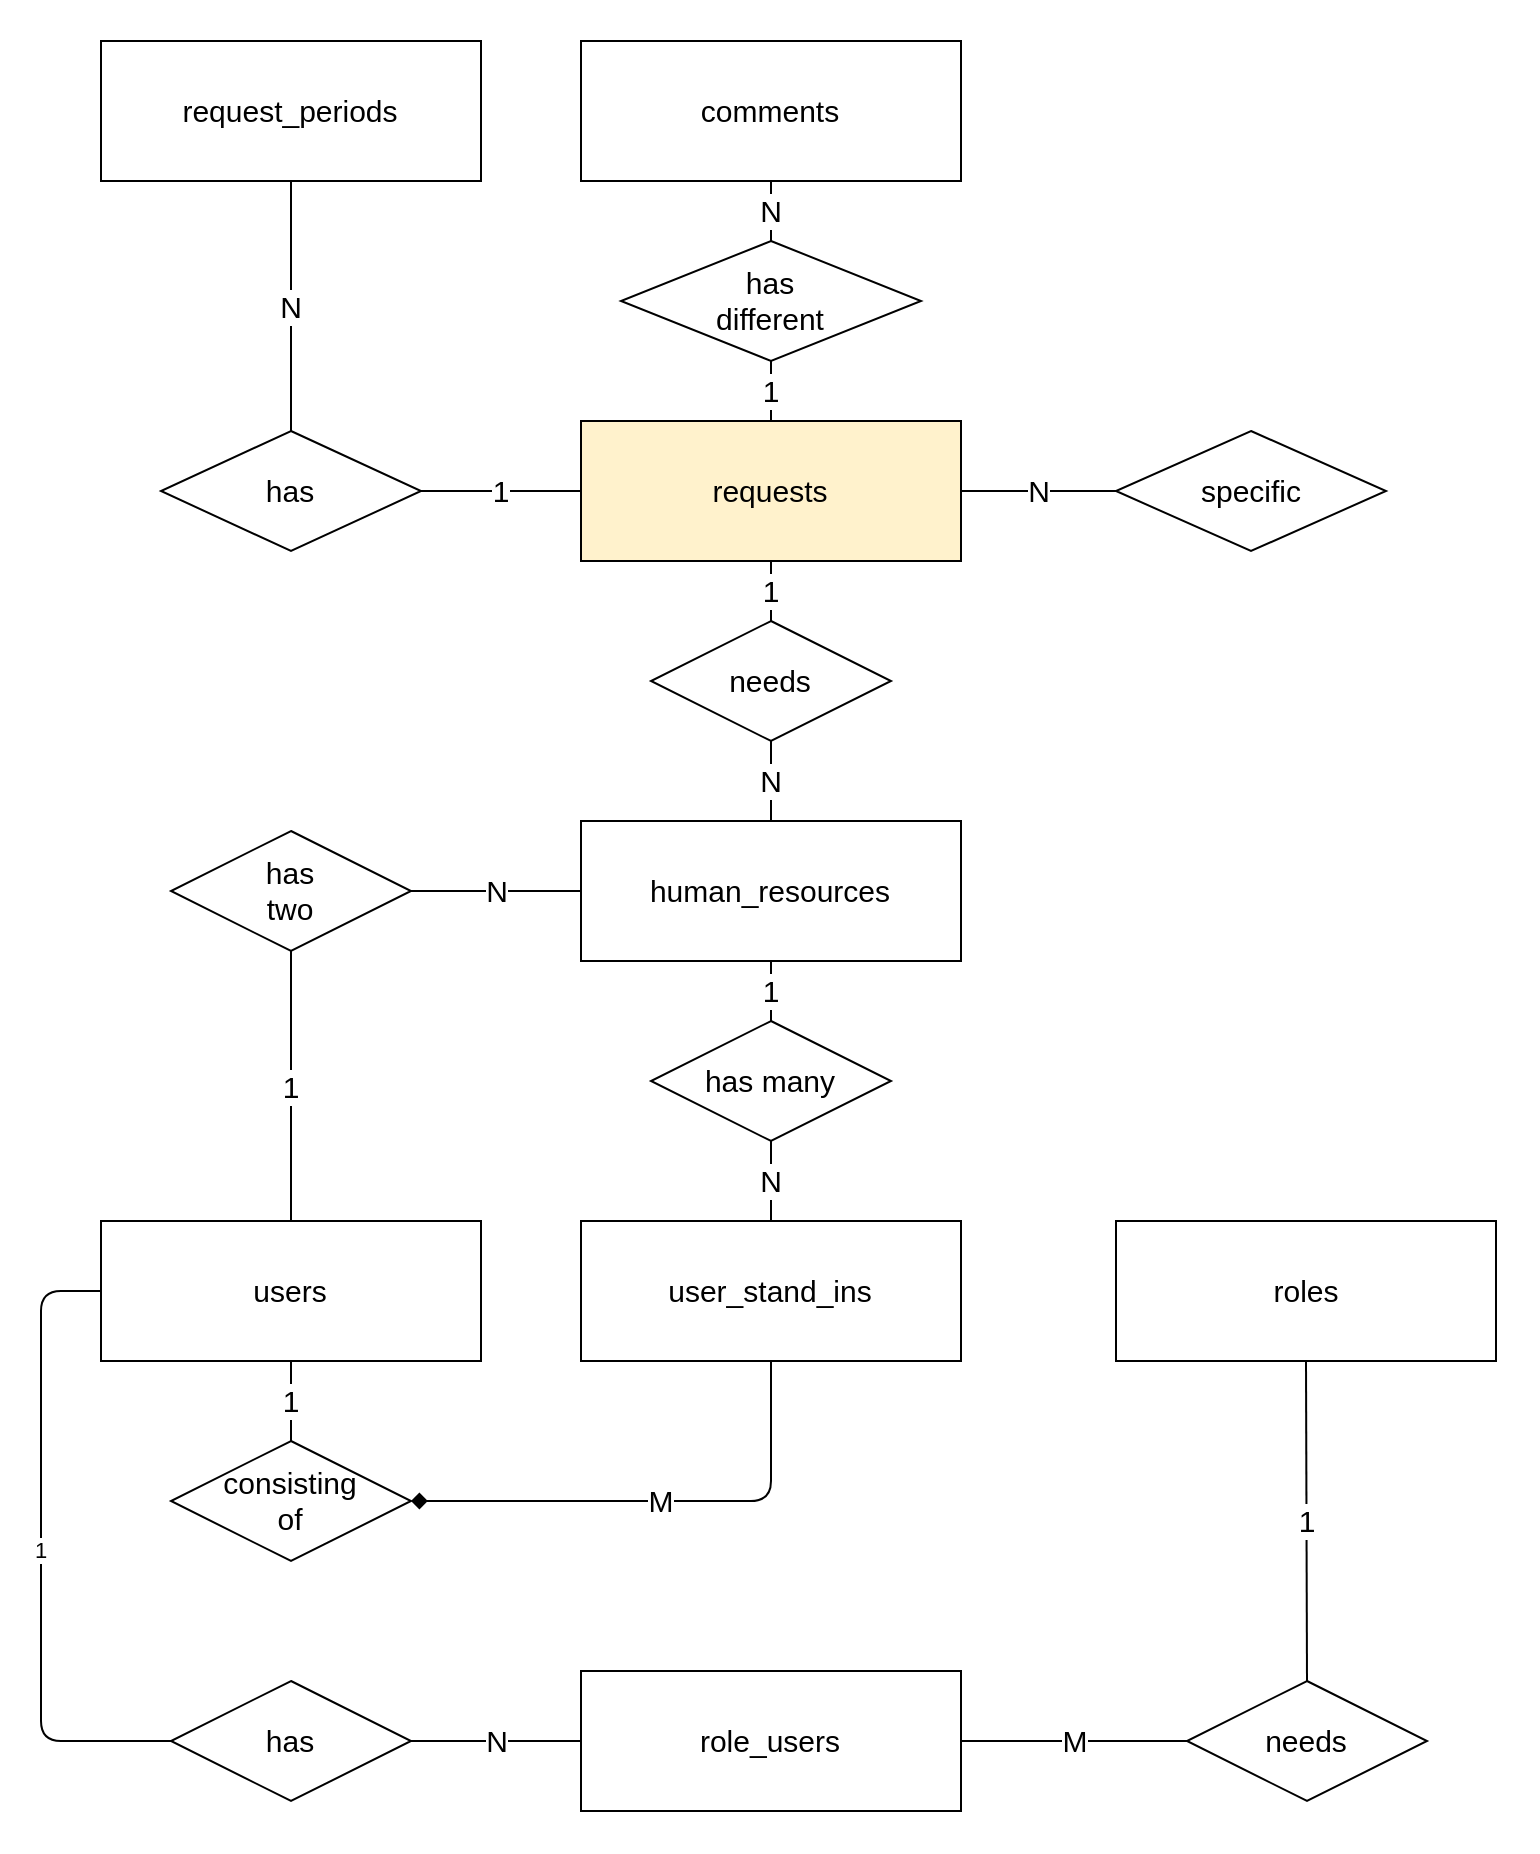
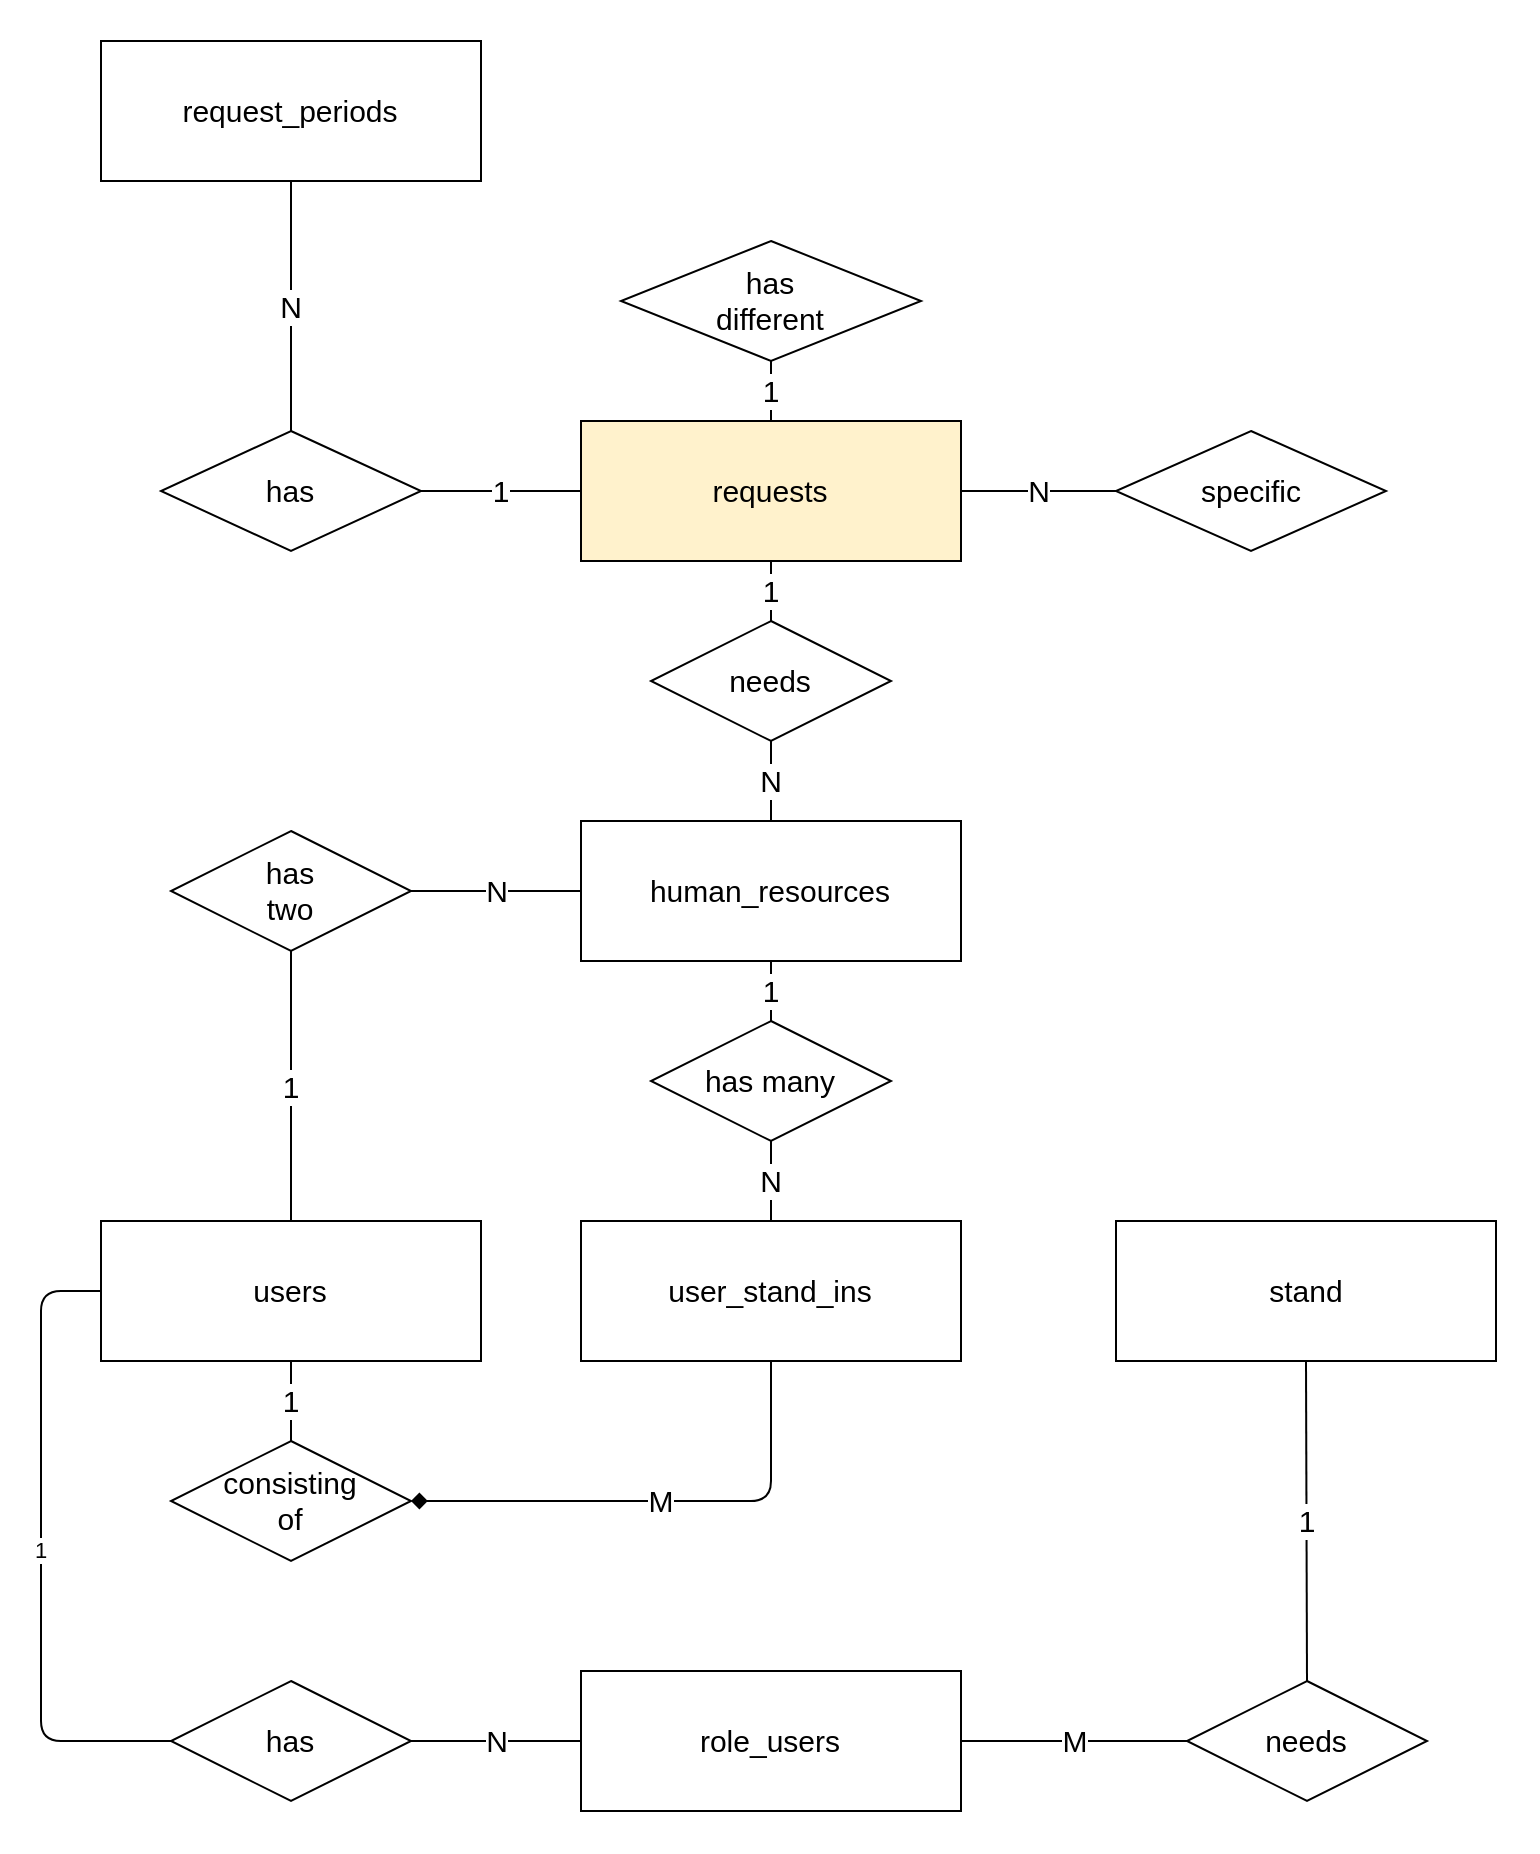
node "comments": removed
edge "comments" -- "hasdifferent": removed, label "N"
node "roles": label "roles" -> "stand"
